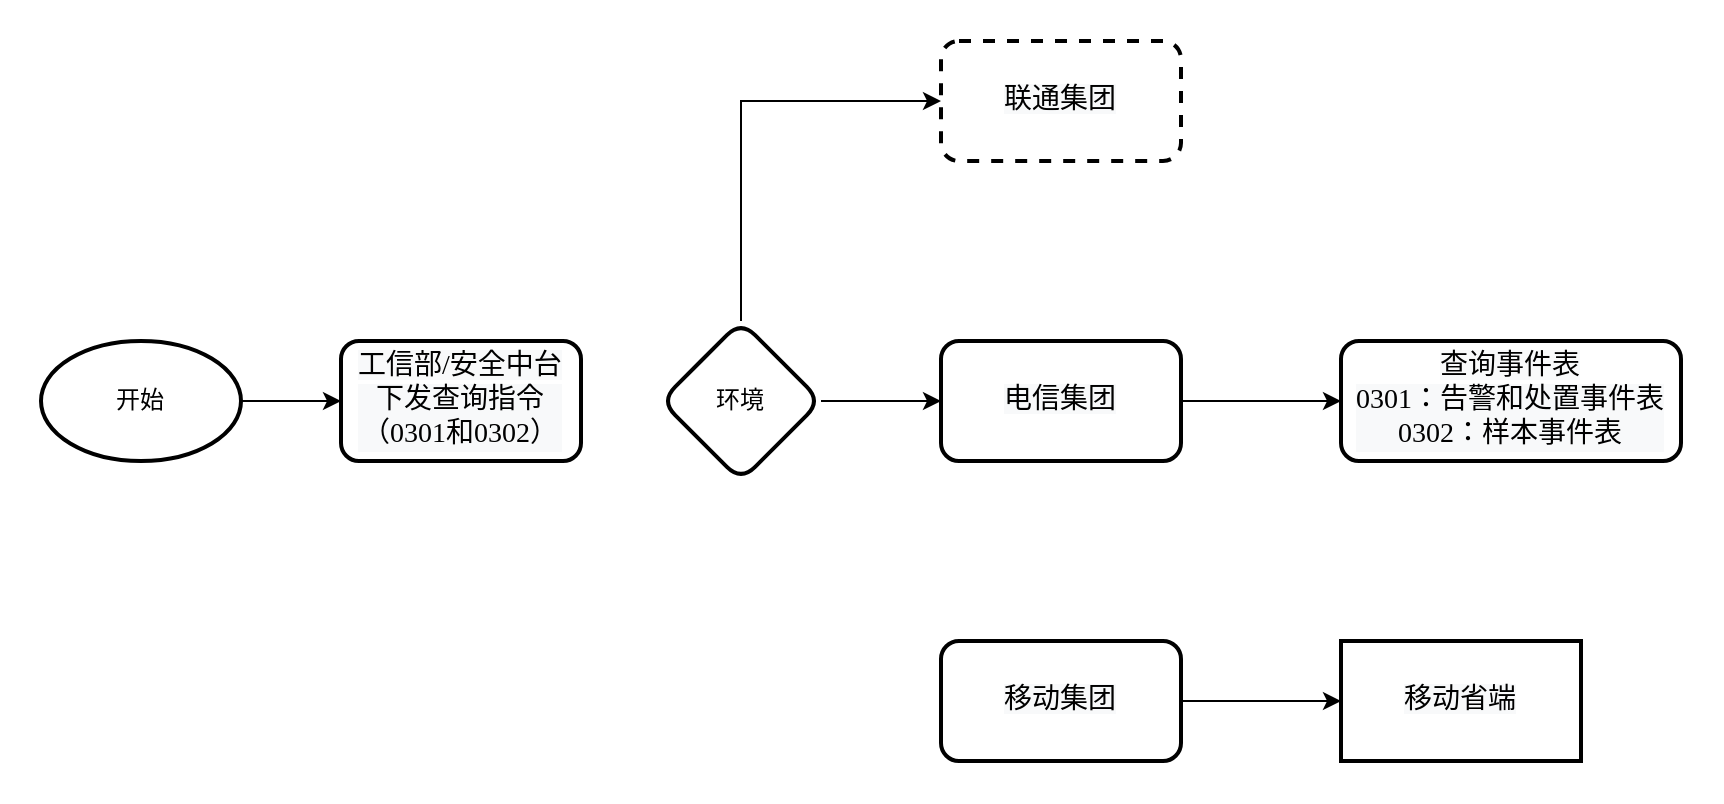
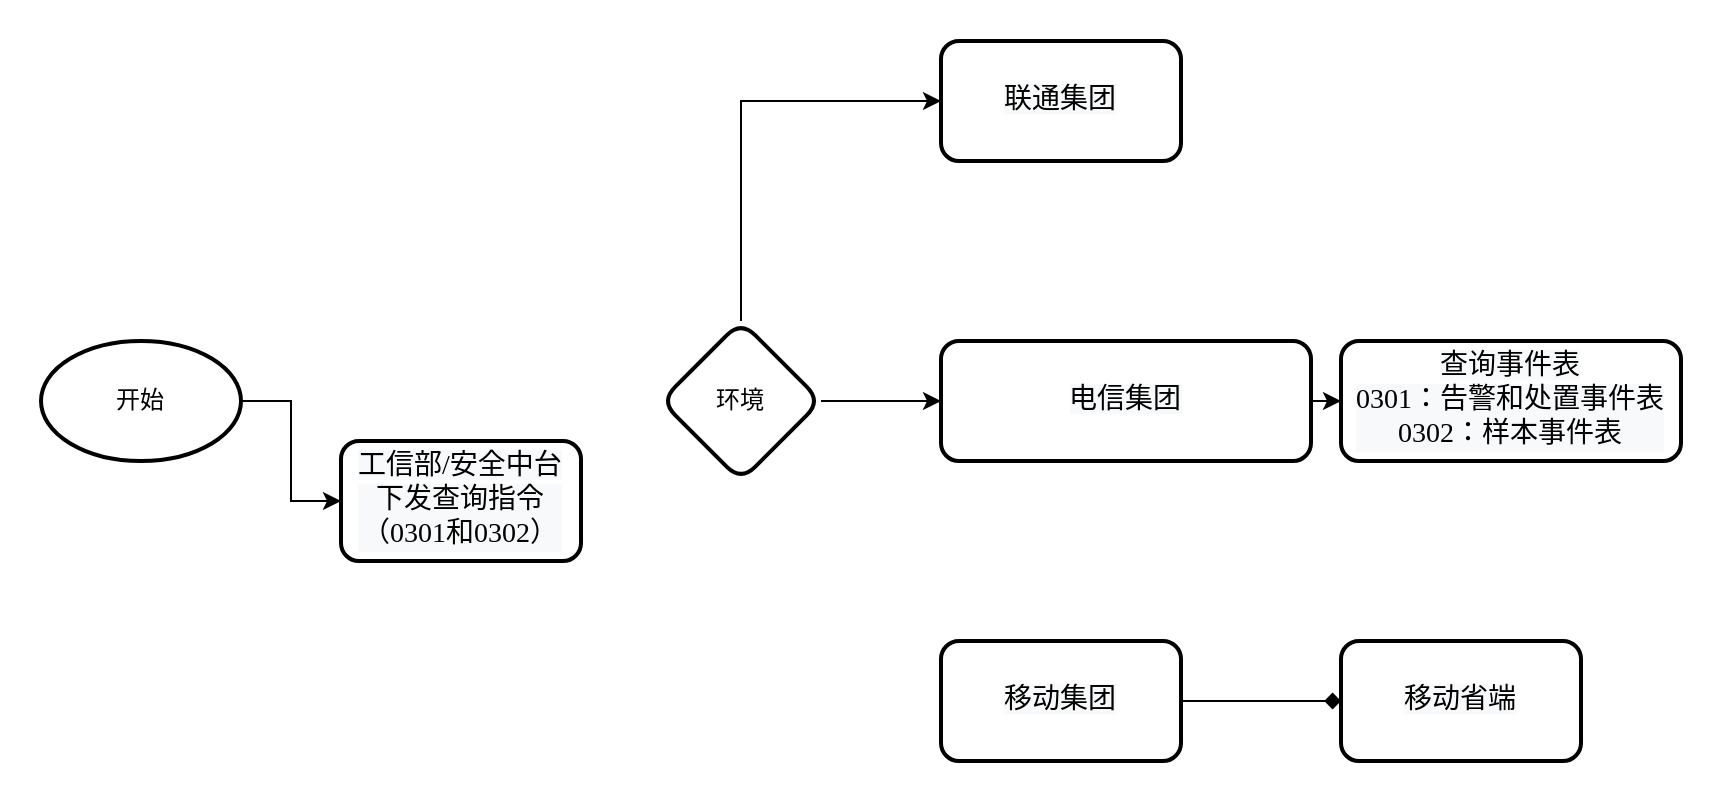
node "联通集团": style dashed -> solid
node "工信部/安全中台 下发查询指令 （0301和0302）": moved (461, 401) -> (461, 501)
node "电信集团": size 240x120 -> 370x120
edge "移动集团" -> "移动省端": arrowhead classic -> diamond
node "移动省端": shape rectangle -> rounded rectangle
